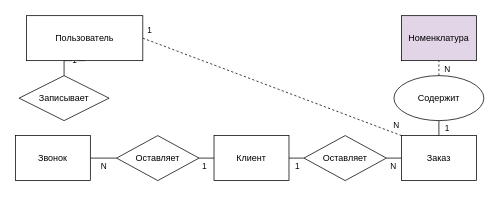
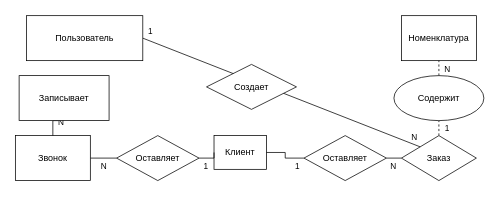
node "Номенклатура": fillcolor #e1d5e7 -> #ffffff
edge "Пользователь" -- "Записывает": removed, label "1"
node "Создает": added
edge "Пользователь" -- "Заказ": style dashed -> solid
node "Записывает": shape diamond -> rectangle
edge "Записывает" -- "Звонок": added, label "N"
edge "Содержит" -- "Заказ": style solid -> dashed
node "Клиент": size 75x45 -> 53x34
node "Заказ": shape rectangle -> diamond
